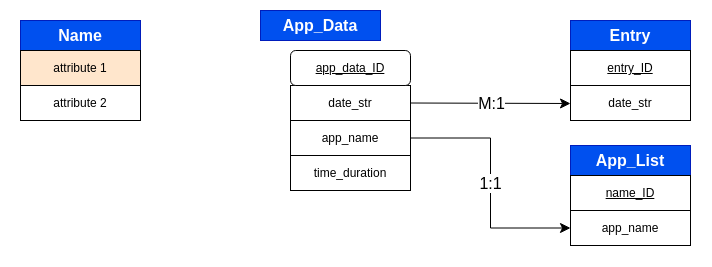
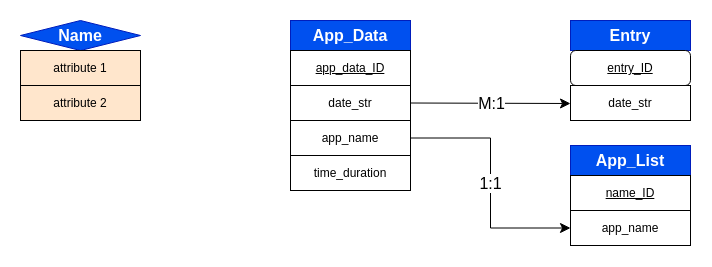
node "App_Data": moved (321, 26) -> (351, 36)
node "Name": shape rectangle -> diamond
node "app_data_ID": shape rounded rectangle -> rectangle
node "entry_ID": shape rectangle -> rounded rectangle
node "attribute 2": fillcolor #ffffff -> #ffe6cc
